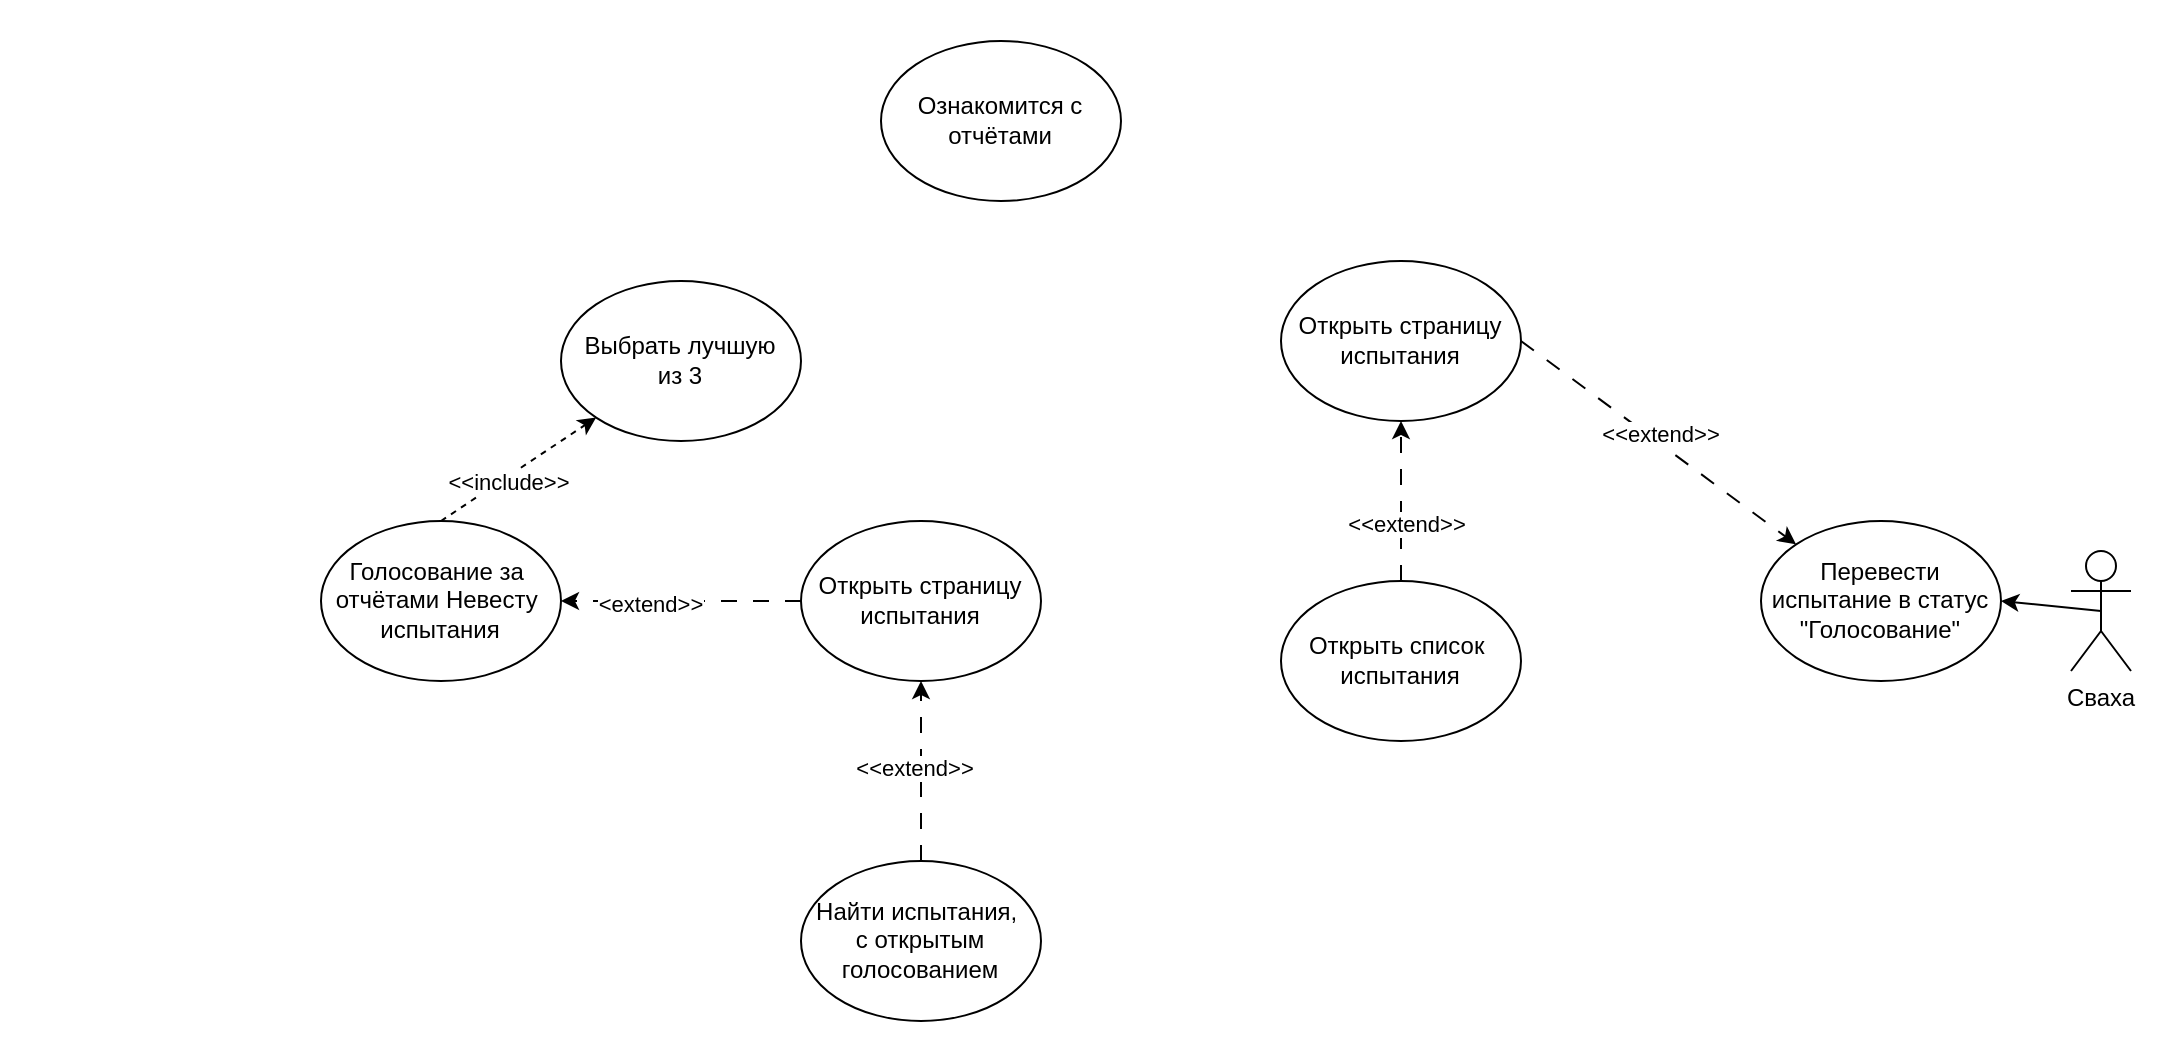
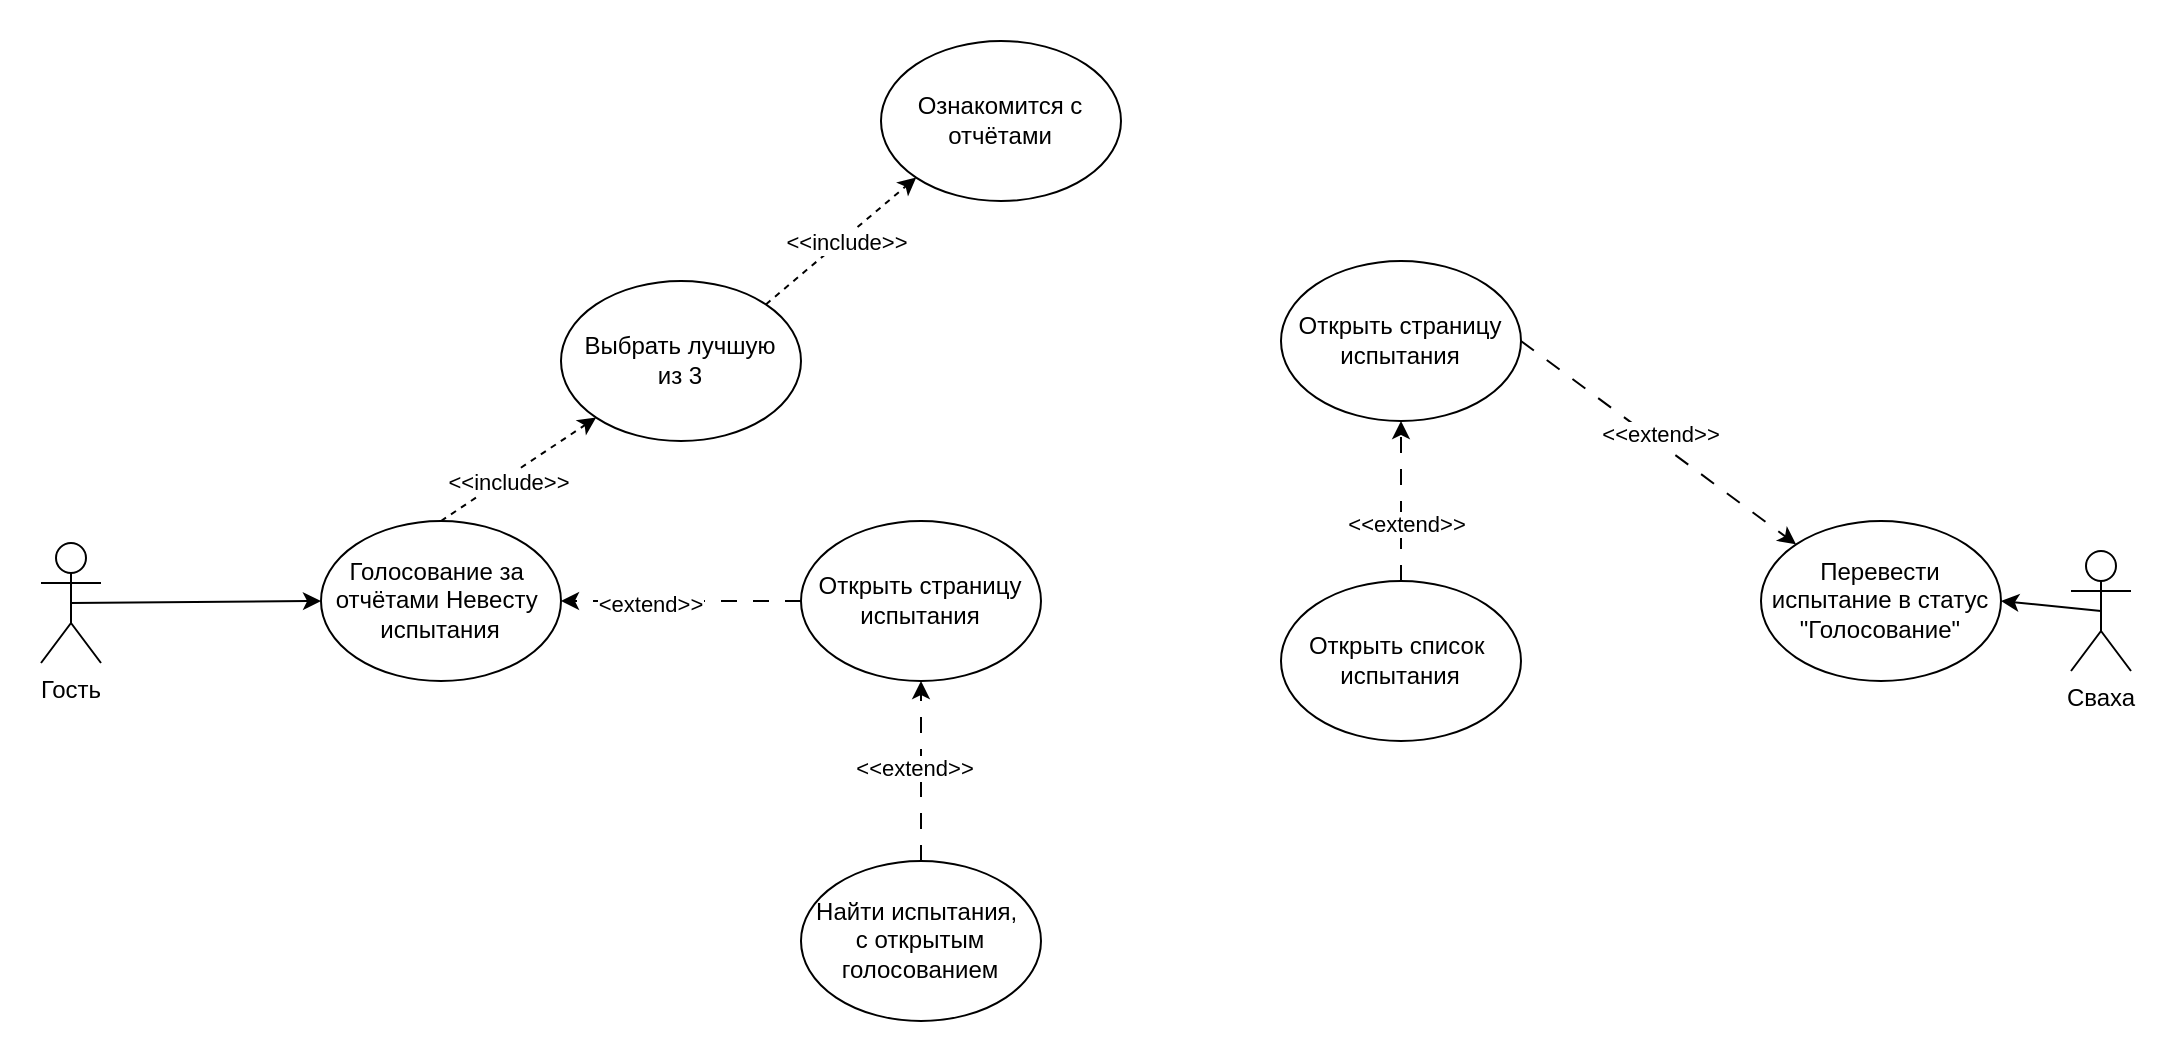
edge "Выбрать лучшую из 3" -> "Ознакомится с отчётами": added, label "<<include>>"
edge "Гость" -> "Голосование за отчётами Невесту испытания": added
node "Гость": added
